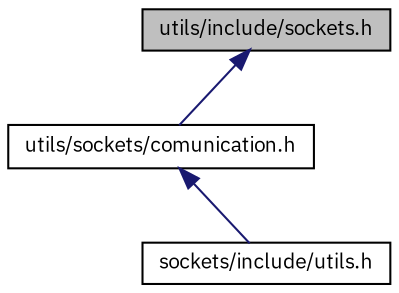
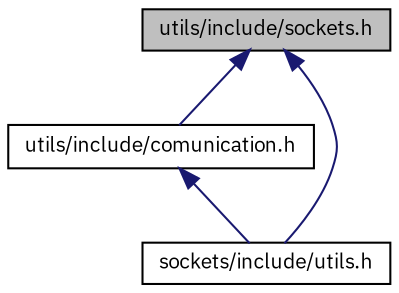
node "utils/sockets/comunication.h": label "utils/sockets/comunication.h" -> "utils/include/comunication.h"
edge "sockets/include/utils.h" -> "utils/include/sockets.h": added
